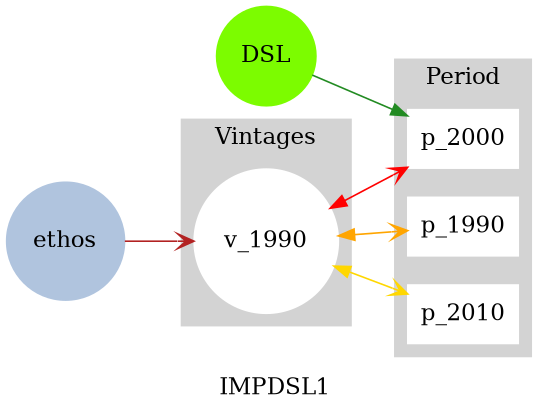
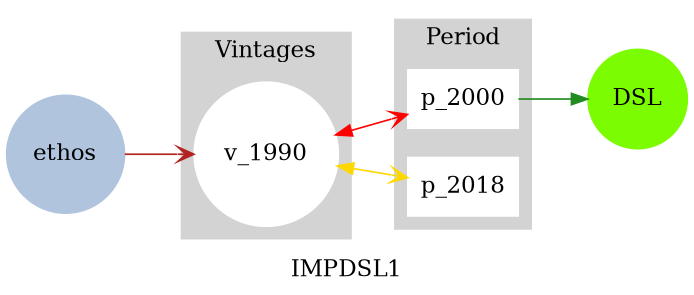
edge "DSL" -> "p_2000": reversed
node "p_1990": removed
node "p_2010": label "p_2010" -> "p_2018"
